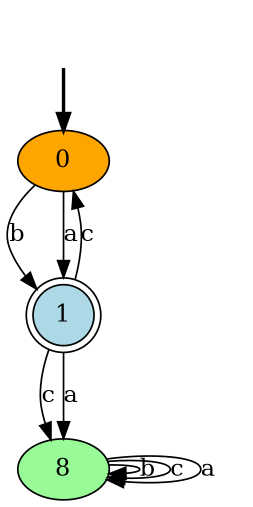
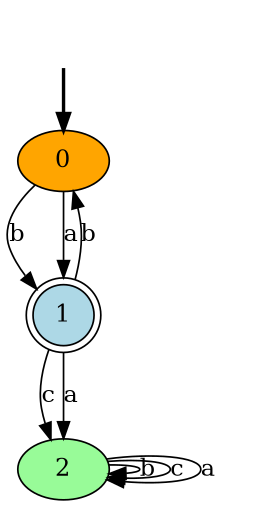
edge "1" -> "0": label "c" -> "b"
node "8": label "8" -> "2"
